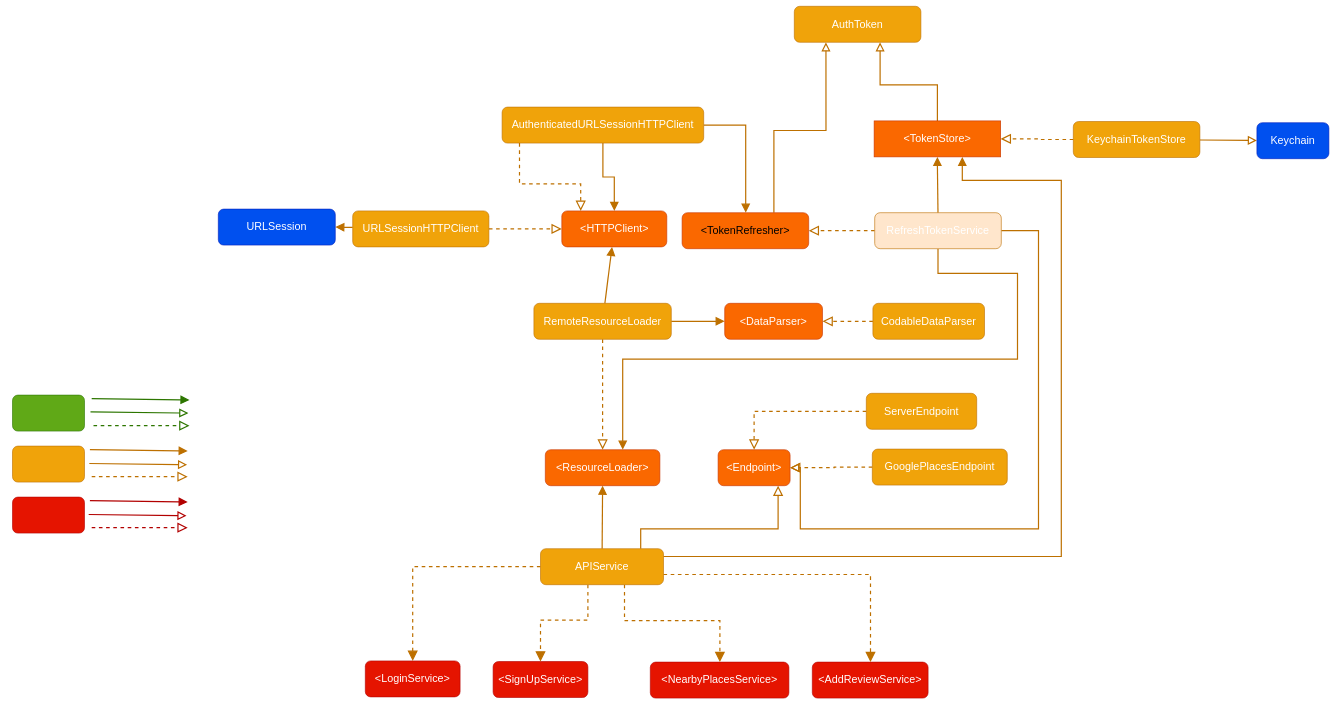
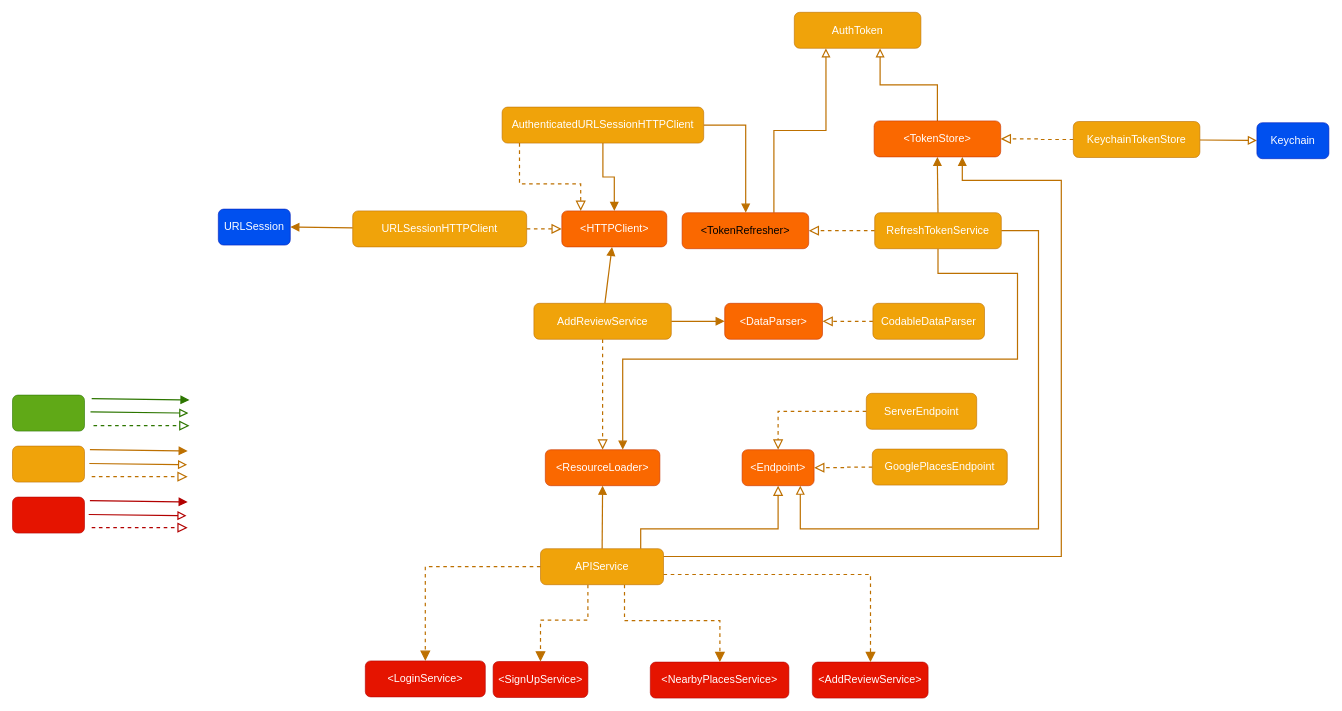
node "AuthToken": moved (857, 24) -> (857, 30)
node "<TokenStore>": shape rectangle -> rounded rectangle
node "URLSession": size 117x36 -> 72x36
node "URLSessionHTTPClient": size 136x36 -> 174x36
node "RefreshTokenService": fillcolor #ffe6cc -> #f0a30a
node "RemoteResourceLoader": label "RemoteResourceLoader" -> "AddReviewService"
node "<Endpoint>": moved (754, 468) -> (778, 468)
node "<LoginService>": size 95x36 -> 120x36
